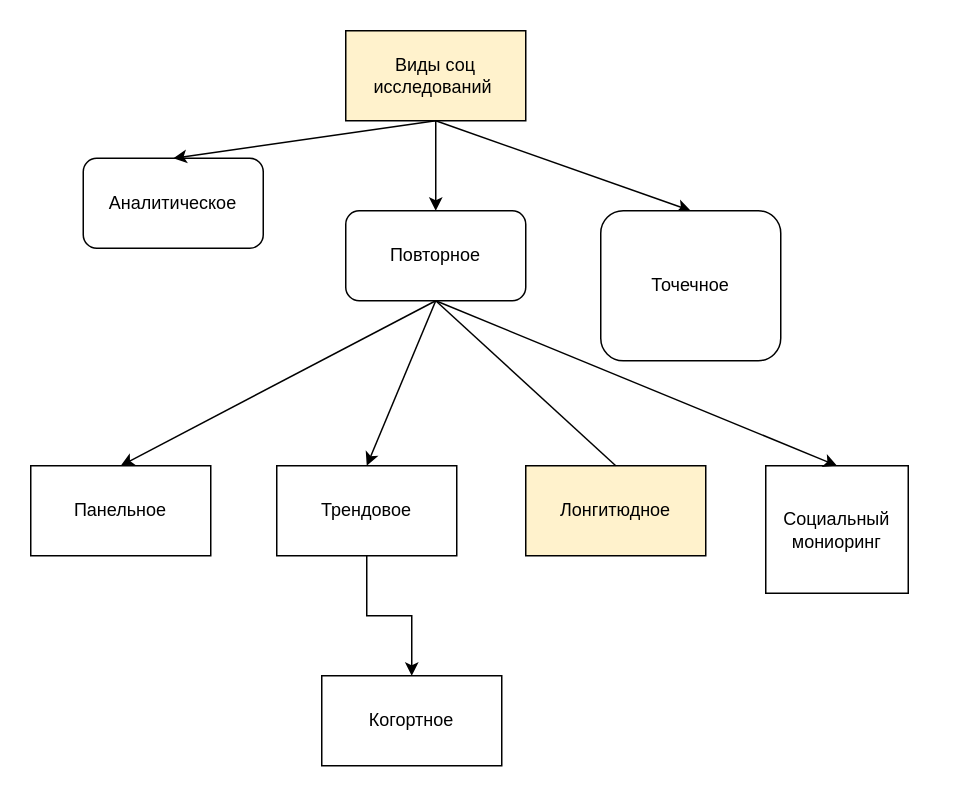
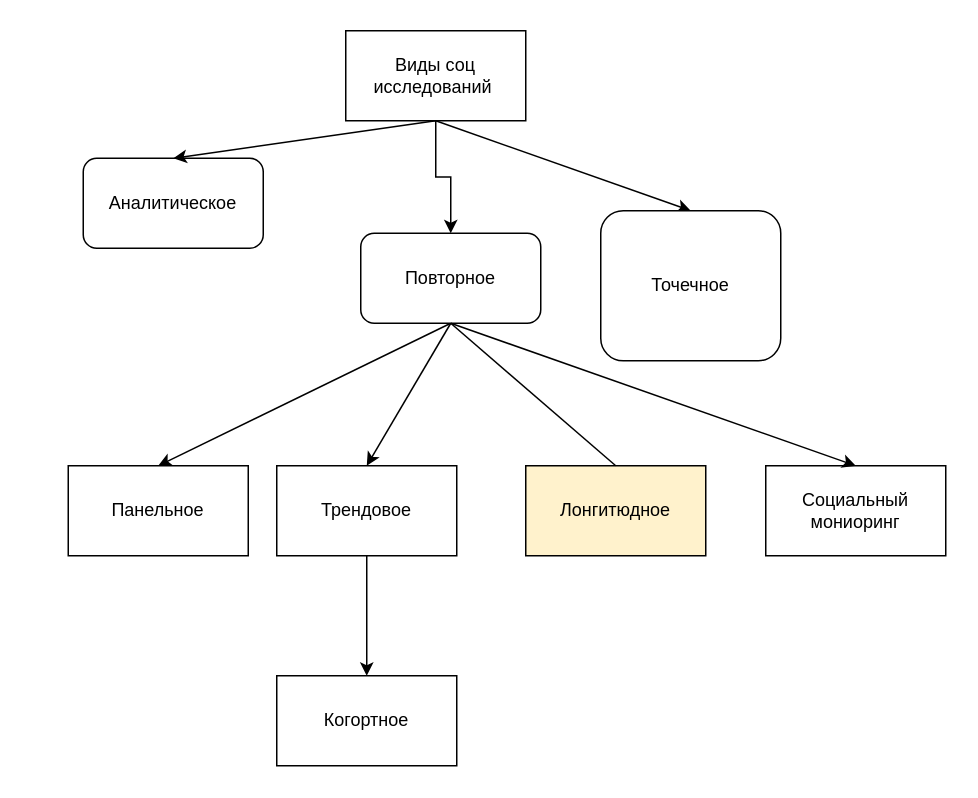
node "Виды соц исследований": fillcolor #fff2cc -> #ffffff
node "Повторное": moved (436, 256) -> (451, 278)
node "Панельное": moved (121, 511) -> (158, 511)
node "Социальный мониоринг": size 143x128 -> 180x90
node "Когортное": moved (412, 721) -> (367, 721)
